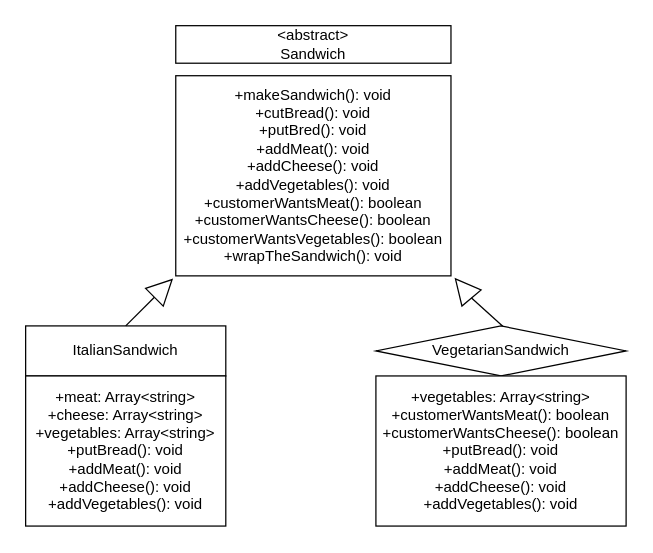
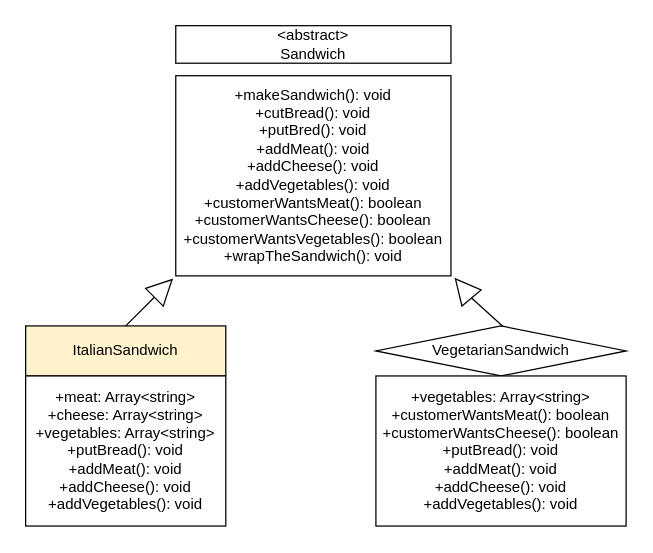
node "ItalianSandwich": fillcolor #ffffff -> #fff2cc
